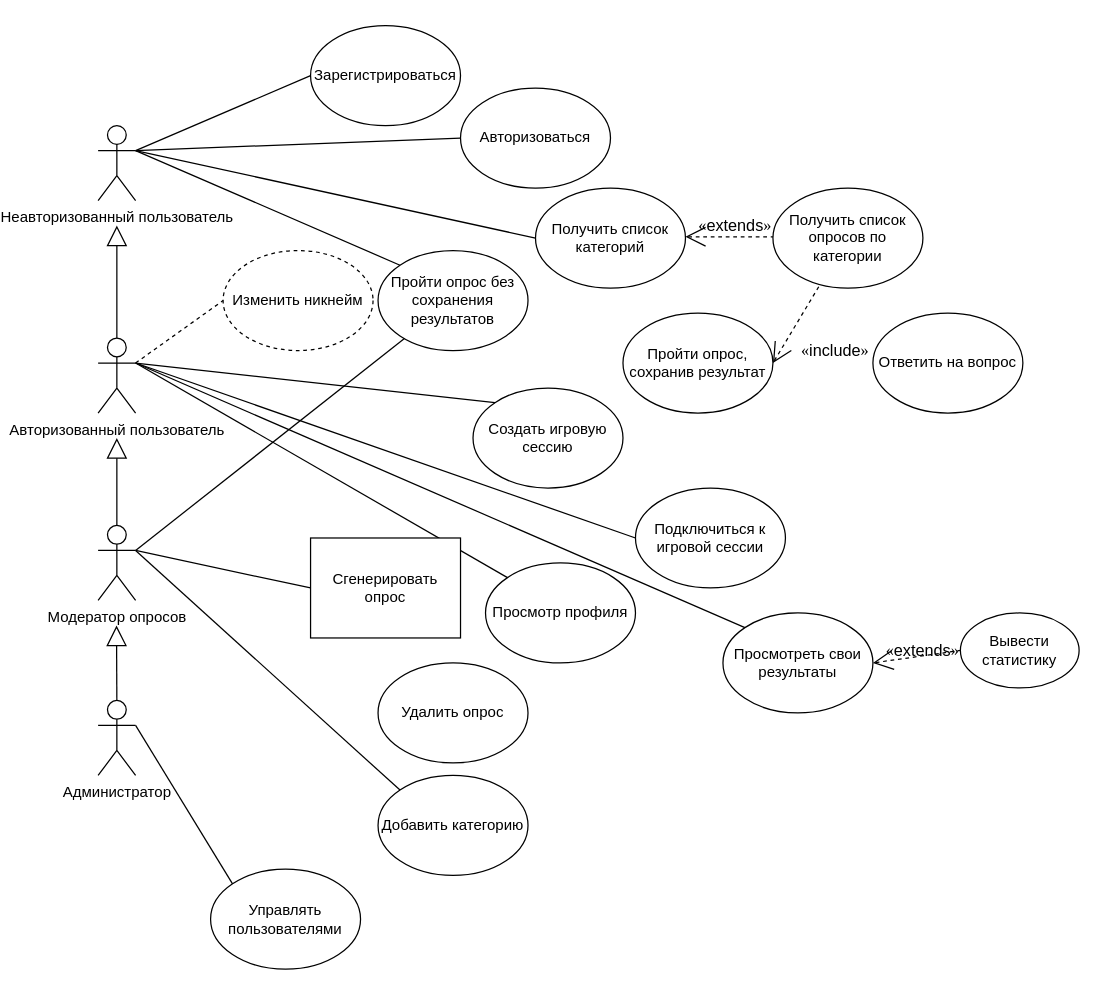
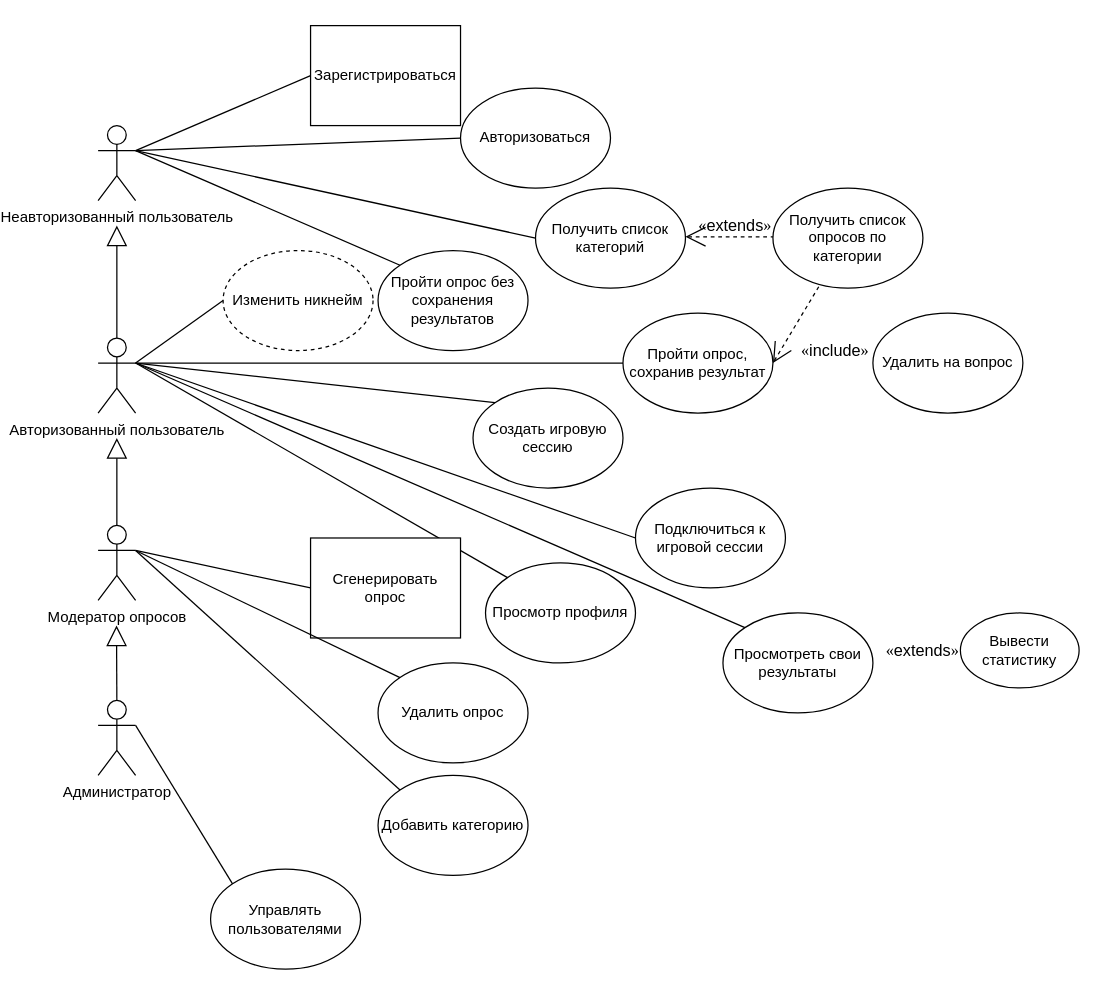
node "Зарегистрироваться": shape ellipse -> rectangle
edge "Изменить никнейм" -- "Авторизованный пользователь": style dashed -> solid
edge "Пройти опрос, сохранив результат" -- "Авторизованный пользователь": added
node "Ответить на вопрос": label "Ответить на вопрос" -> "Удалить на вопрос"
edge "Пройти опрос без сохранения результатов" -- "Модератор опросов": now "Удалить опрос" -- "Модератор опросов"
edge "Вывести статистику" -> "Просмотреть свои результаты": removed
